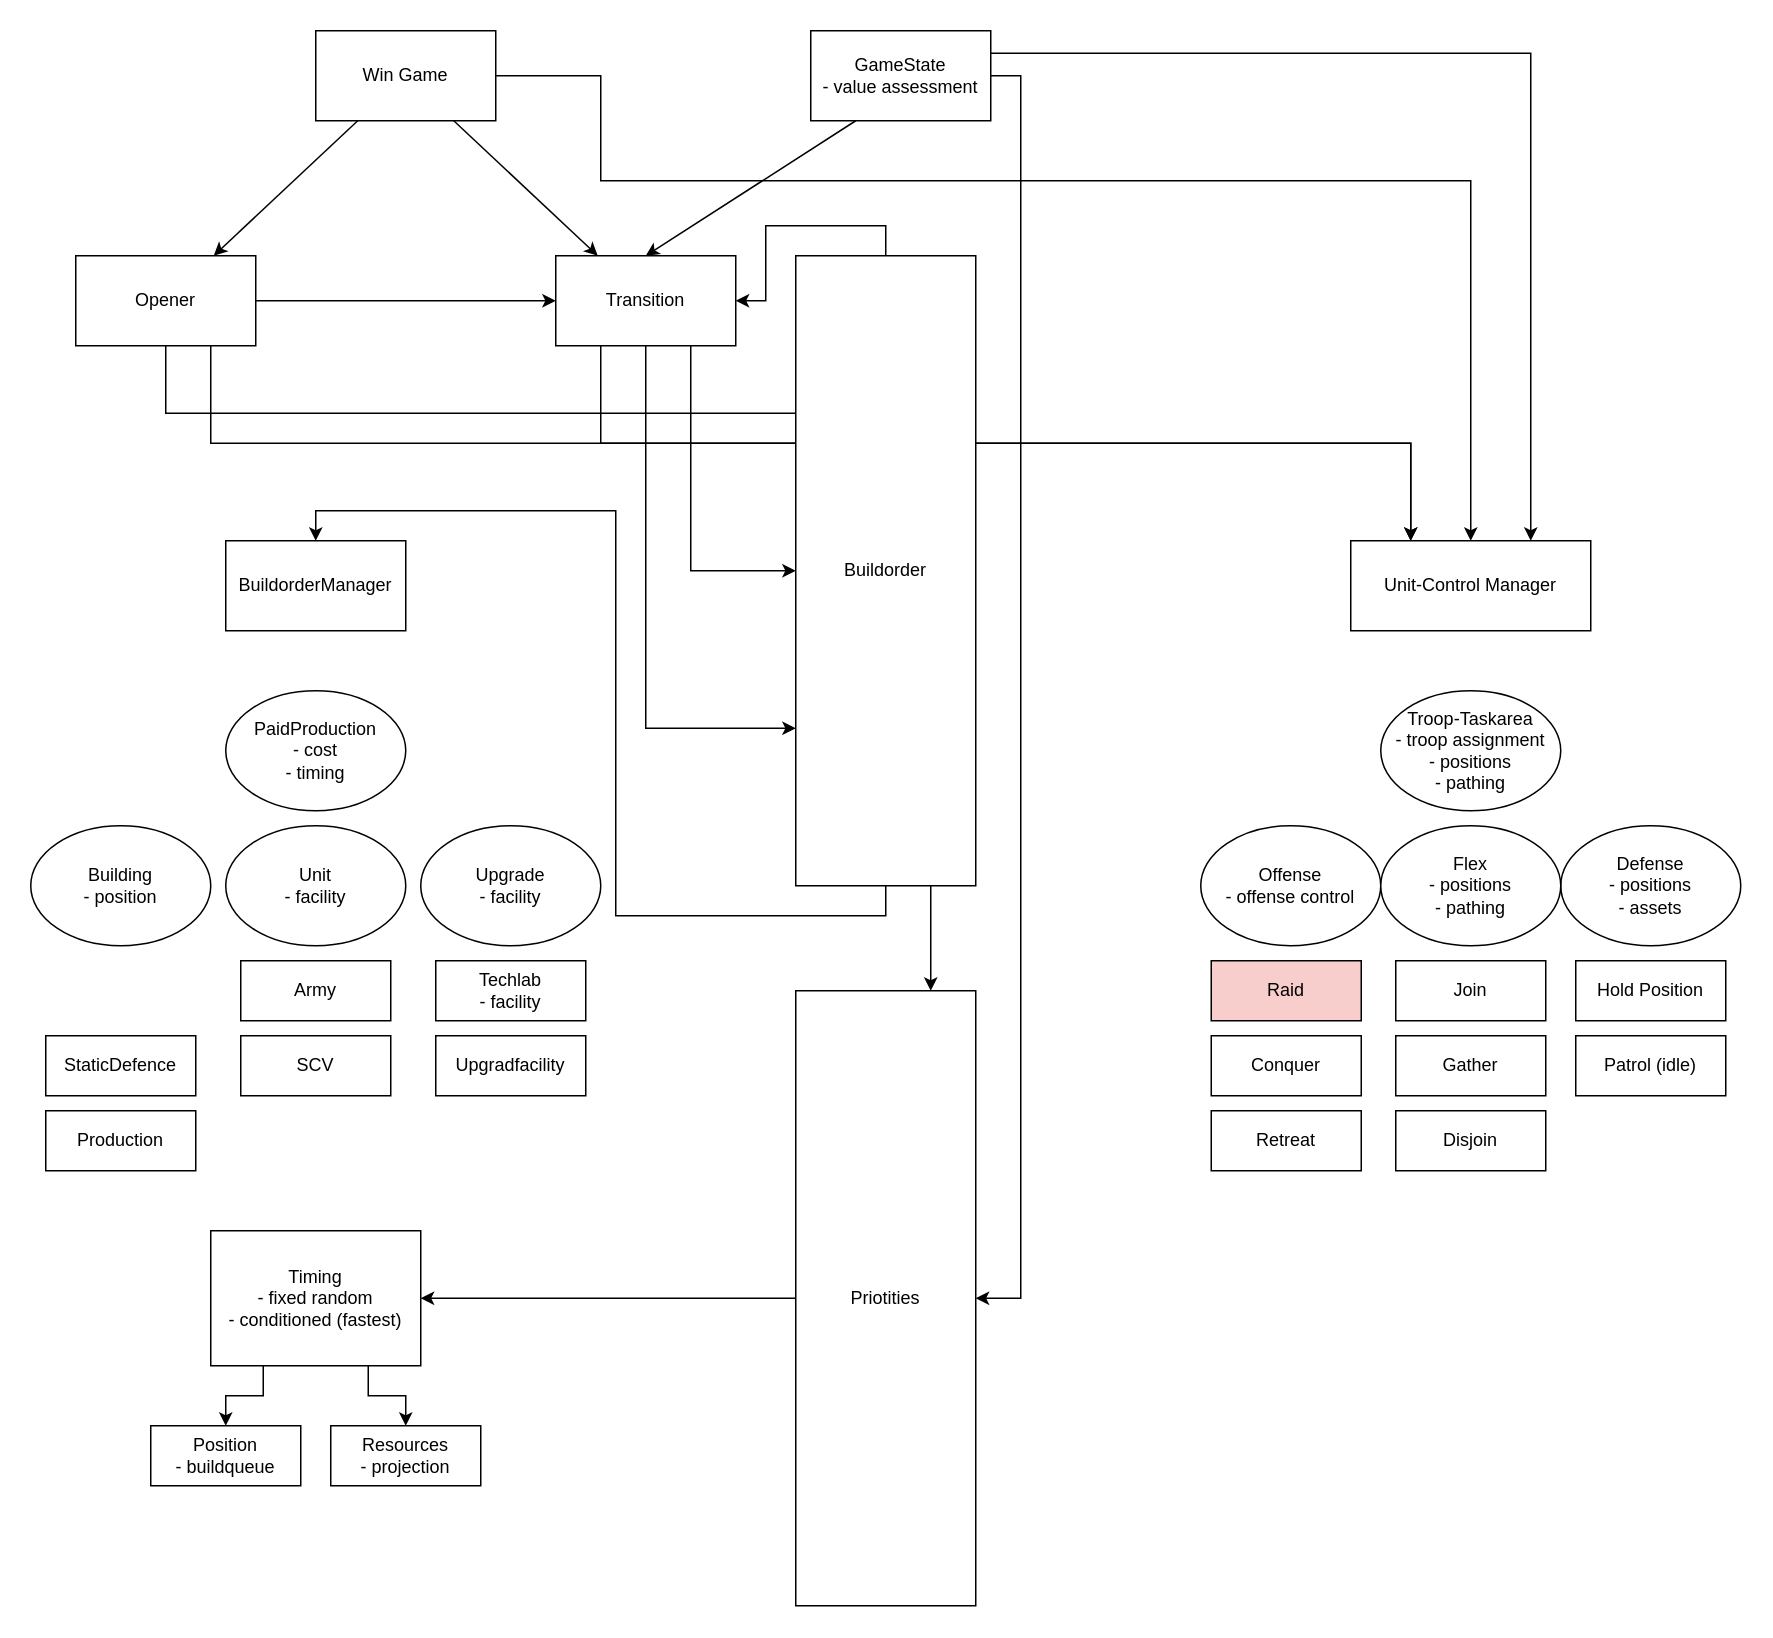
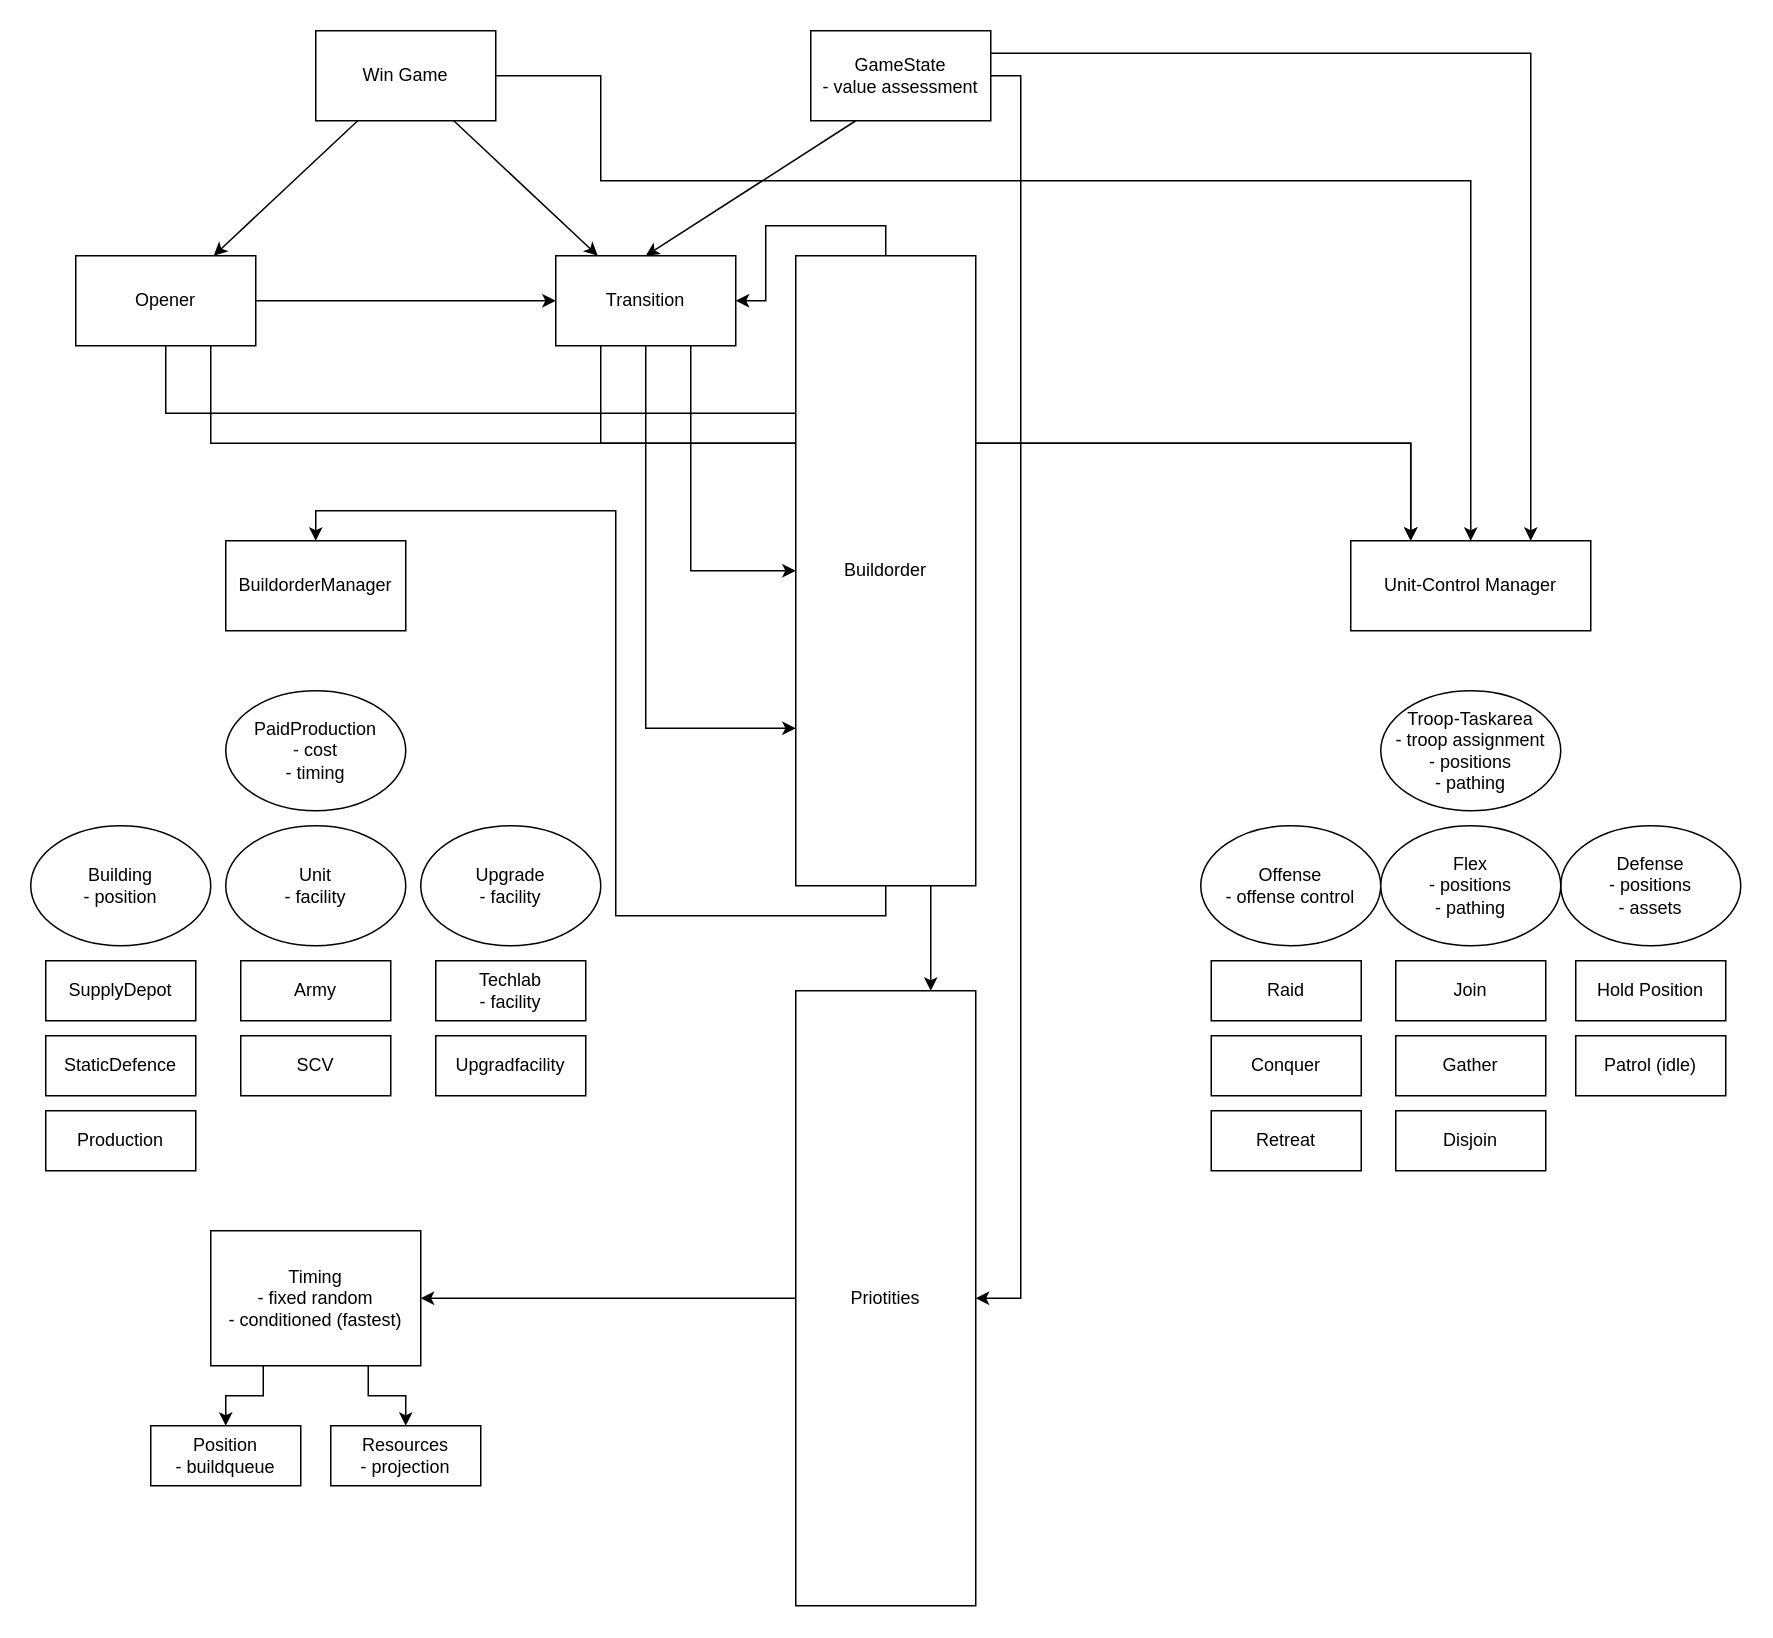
node "SupplyDepot": added
node "Raid": fillcolor #f8cecc -> #ffffff
